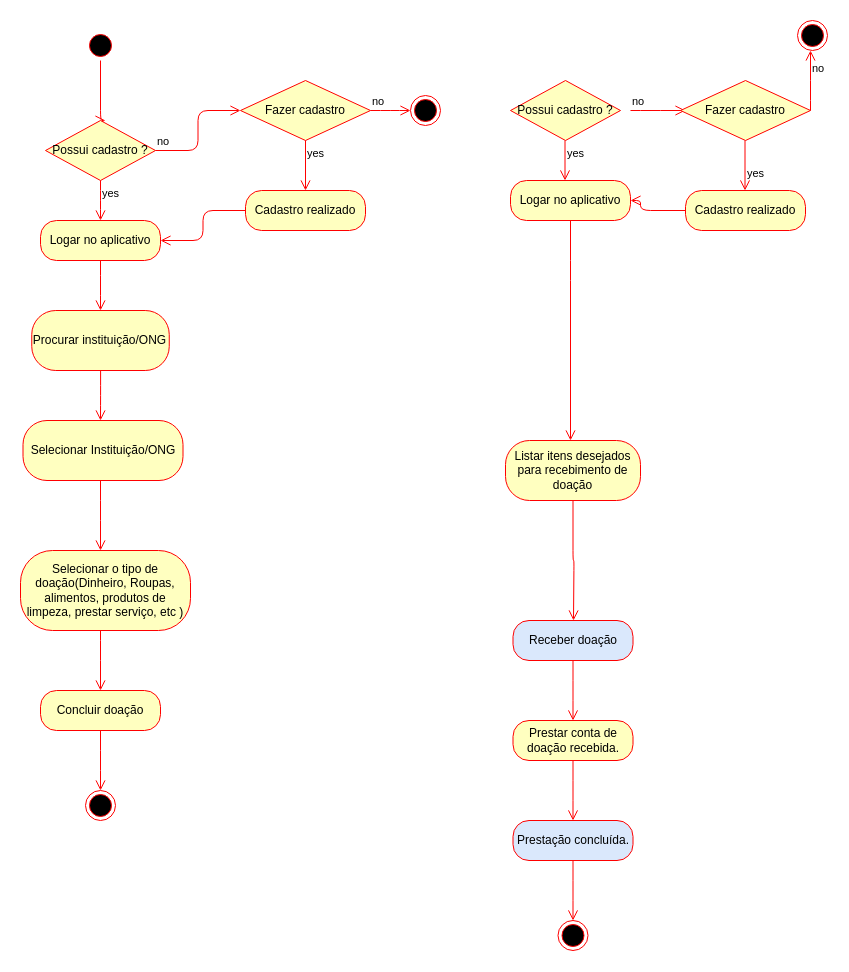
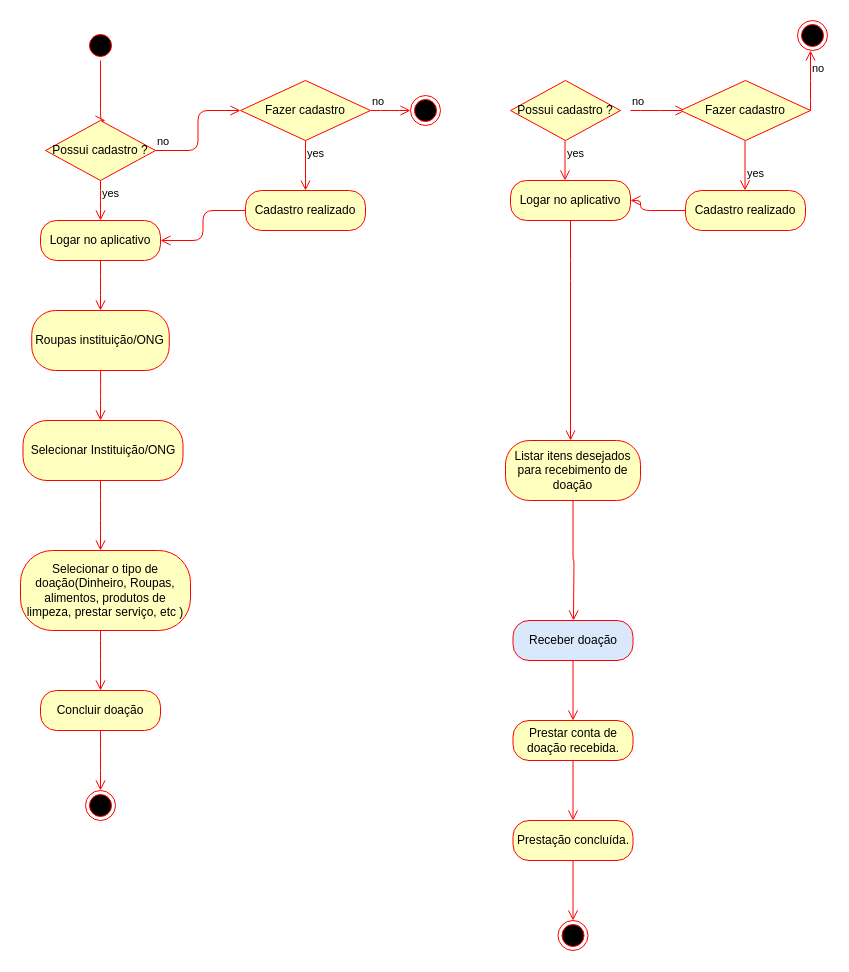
node "Procurar instituição/ONG": label "Procurar instituição/ONG" -> "Roupas instituição/ONG"
node "Prestação concluída.": fillcolor #dae8fc -> #ffffc0
